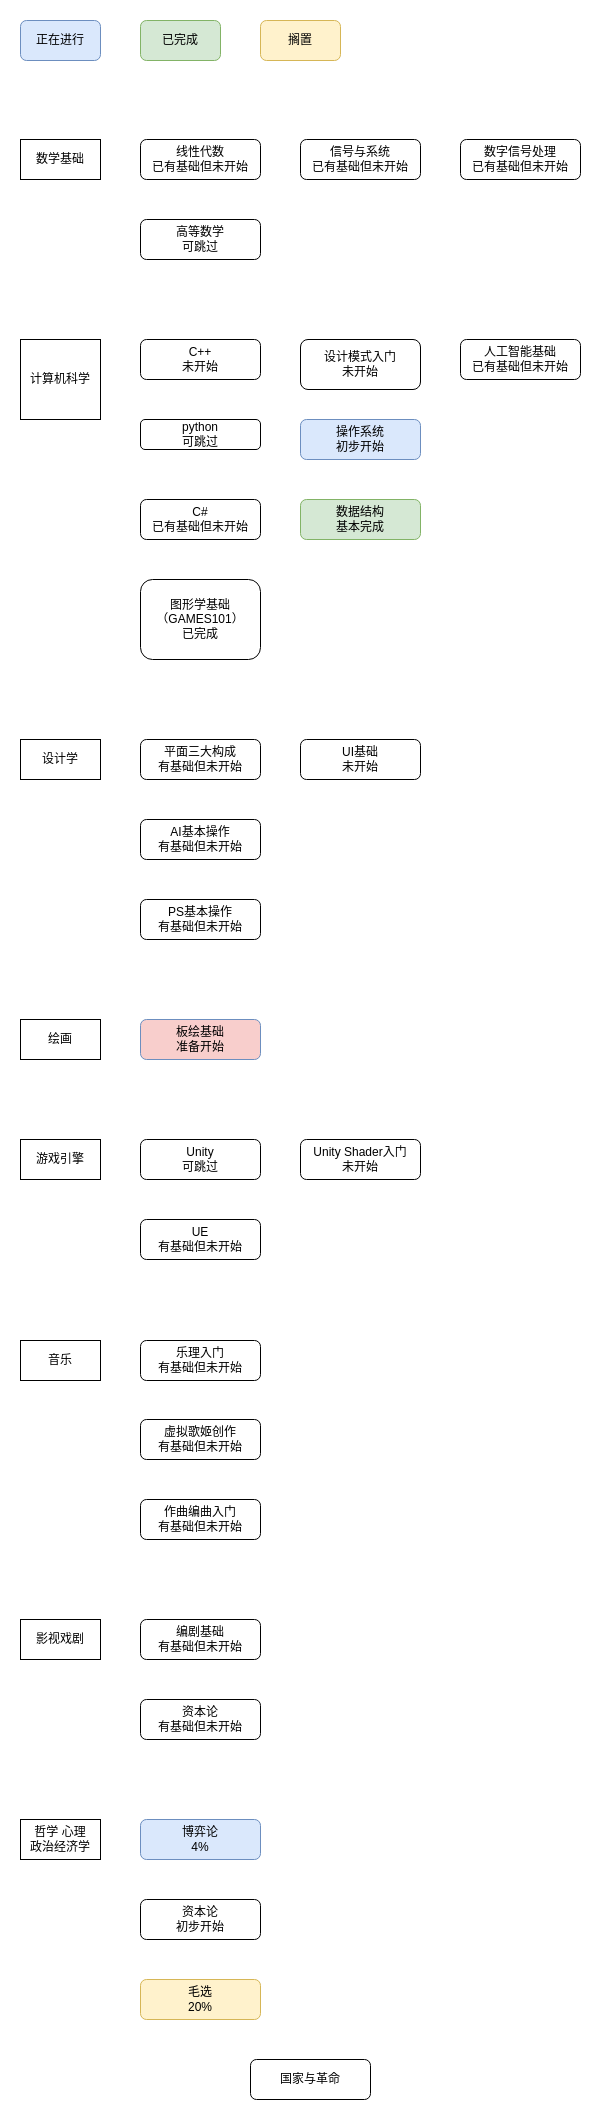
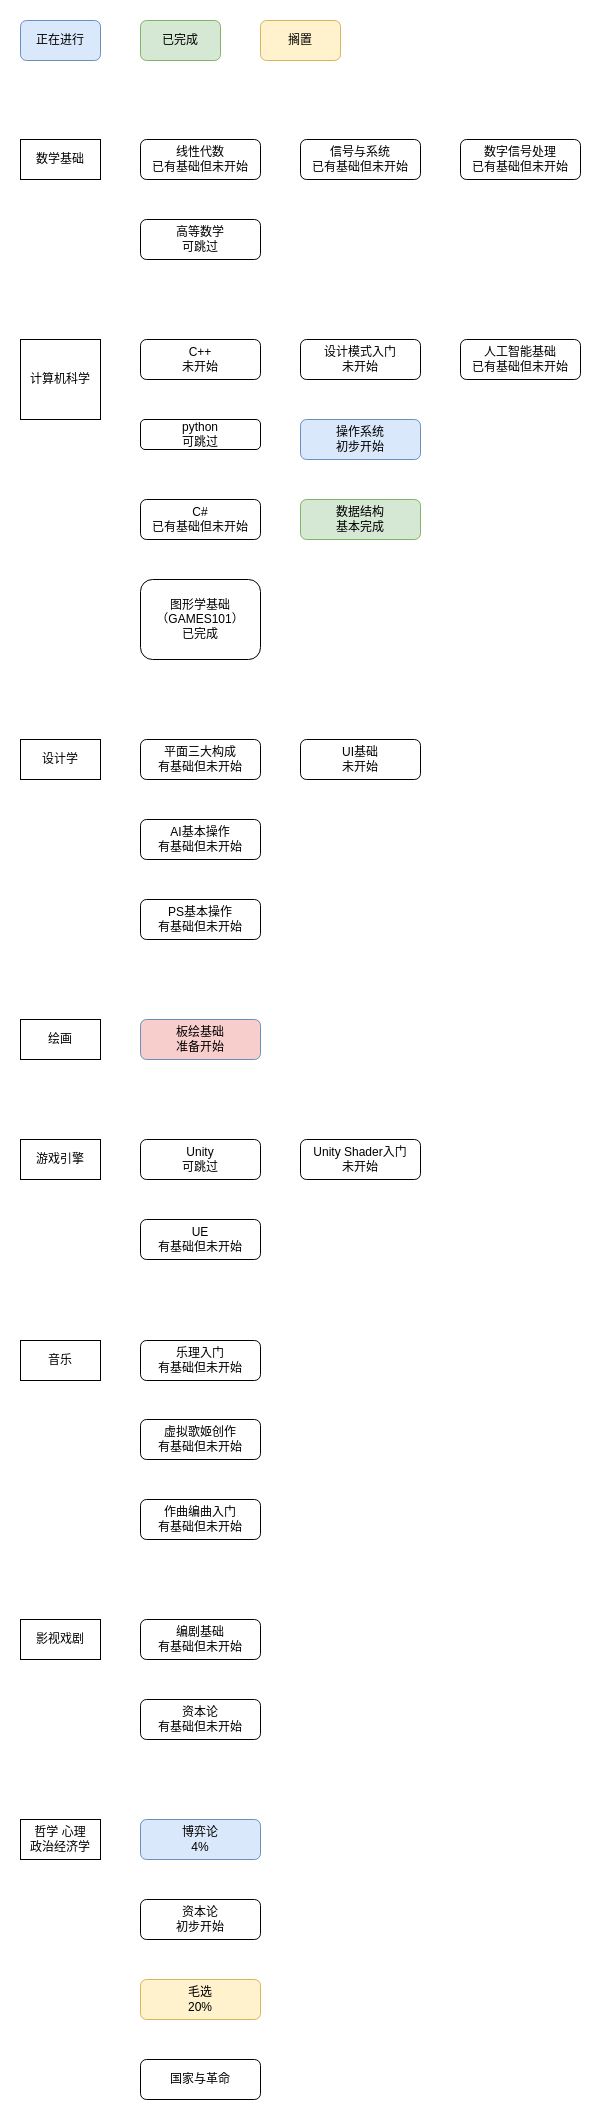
node "设计模式入门 未开始": size 120x50 -> 120x40
node "国家与革命": moved (311, 2080) -> (201, 2080)
